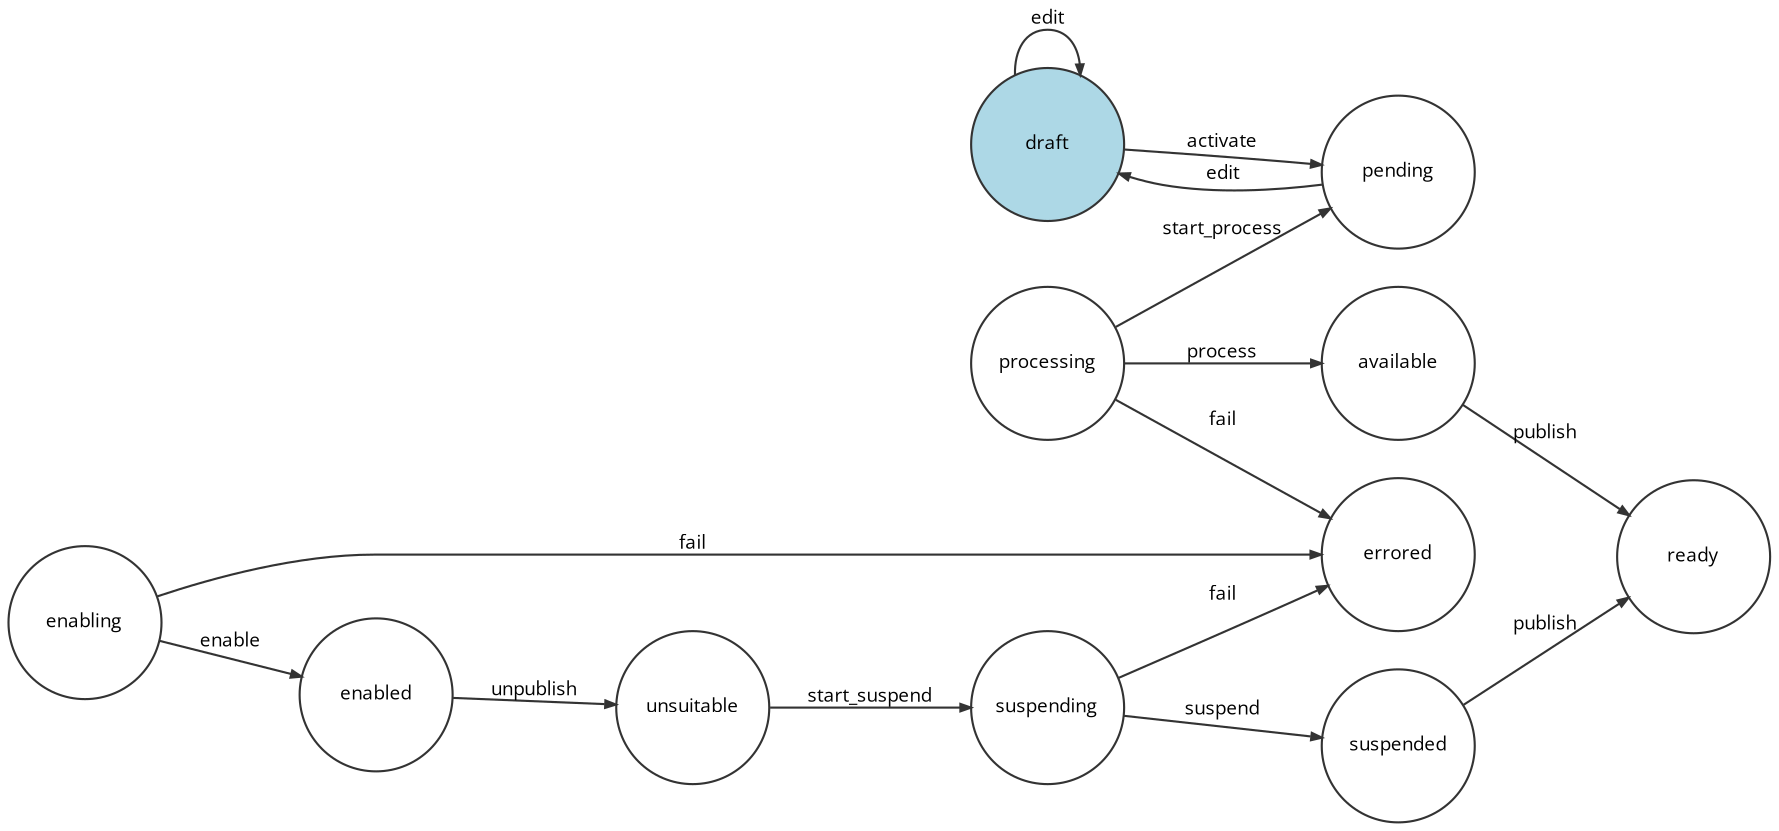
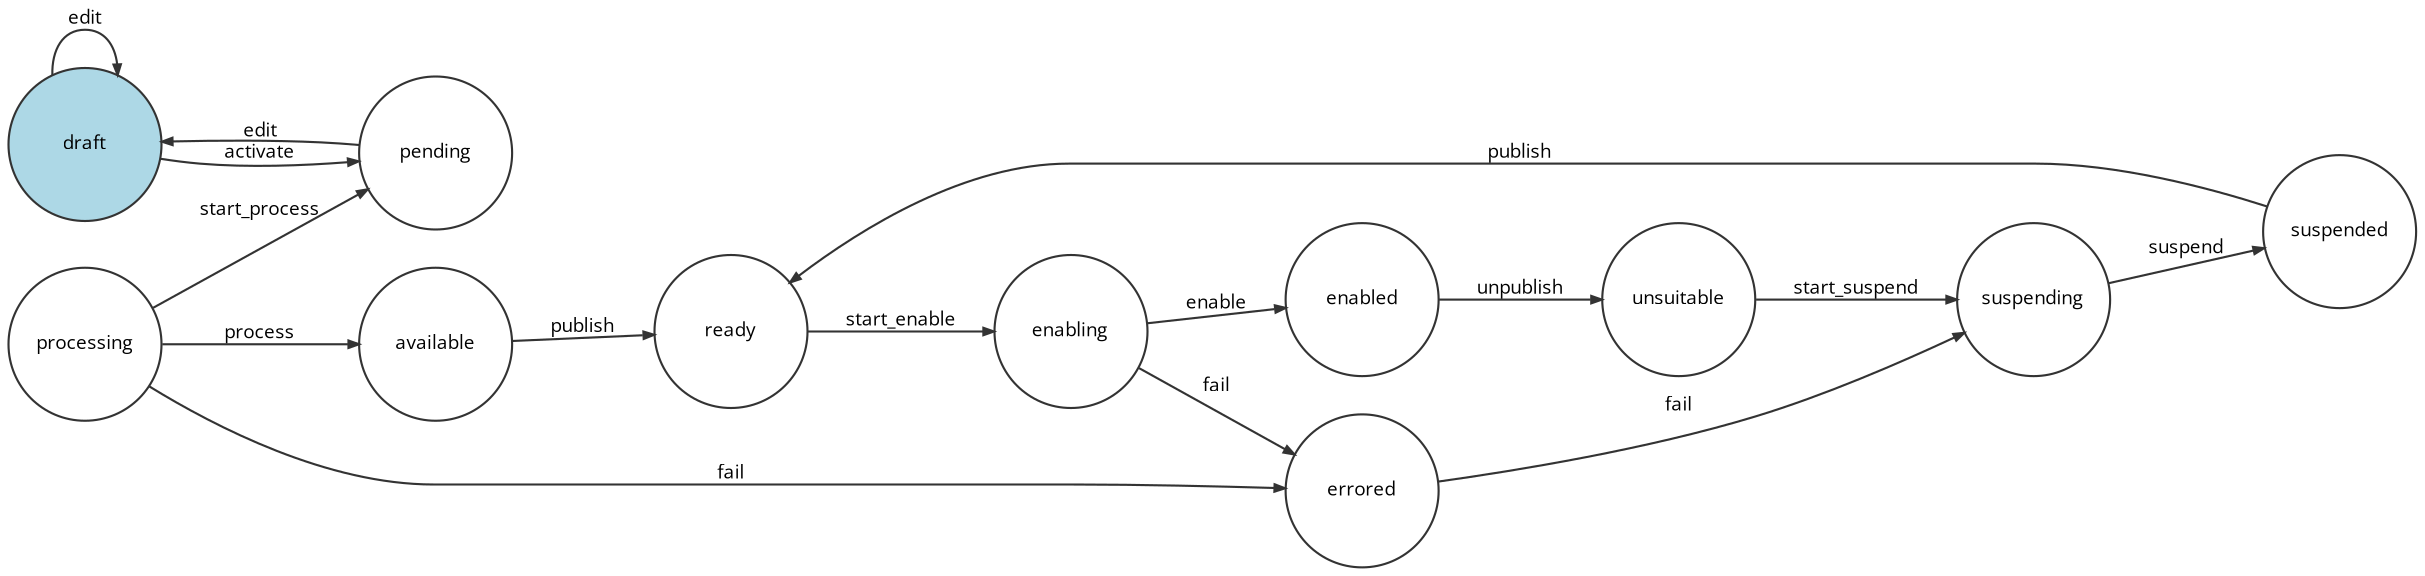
edge "ready" -> "enabling": added, label "start_enable"
edge "suspending" -> "errored": reversed
